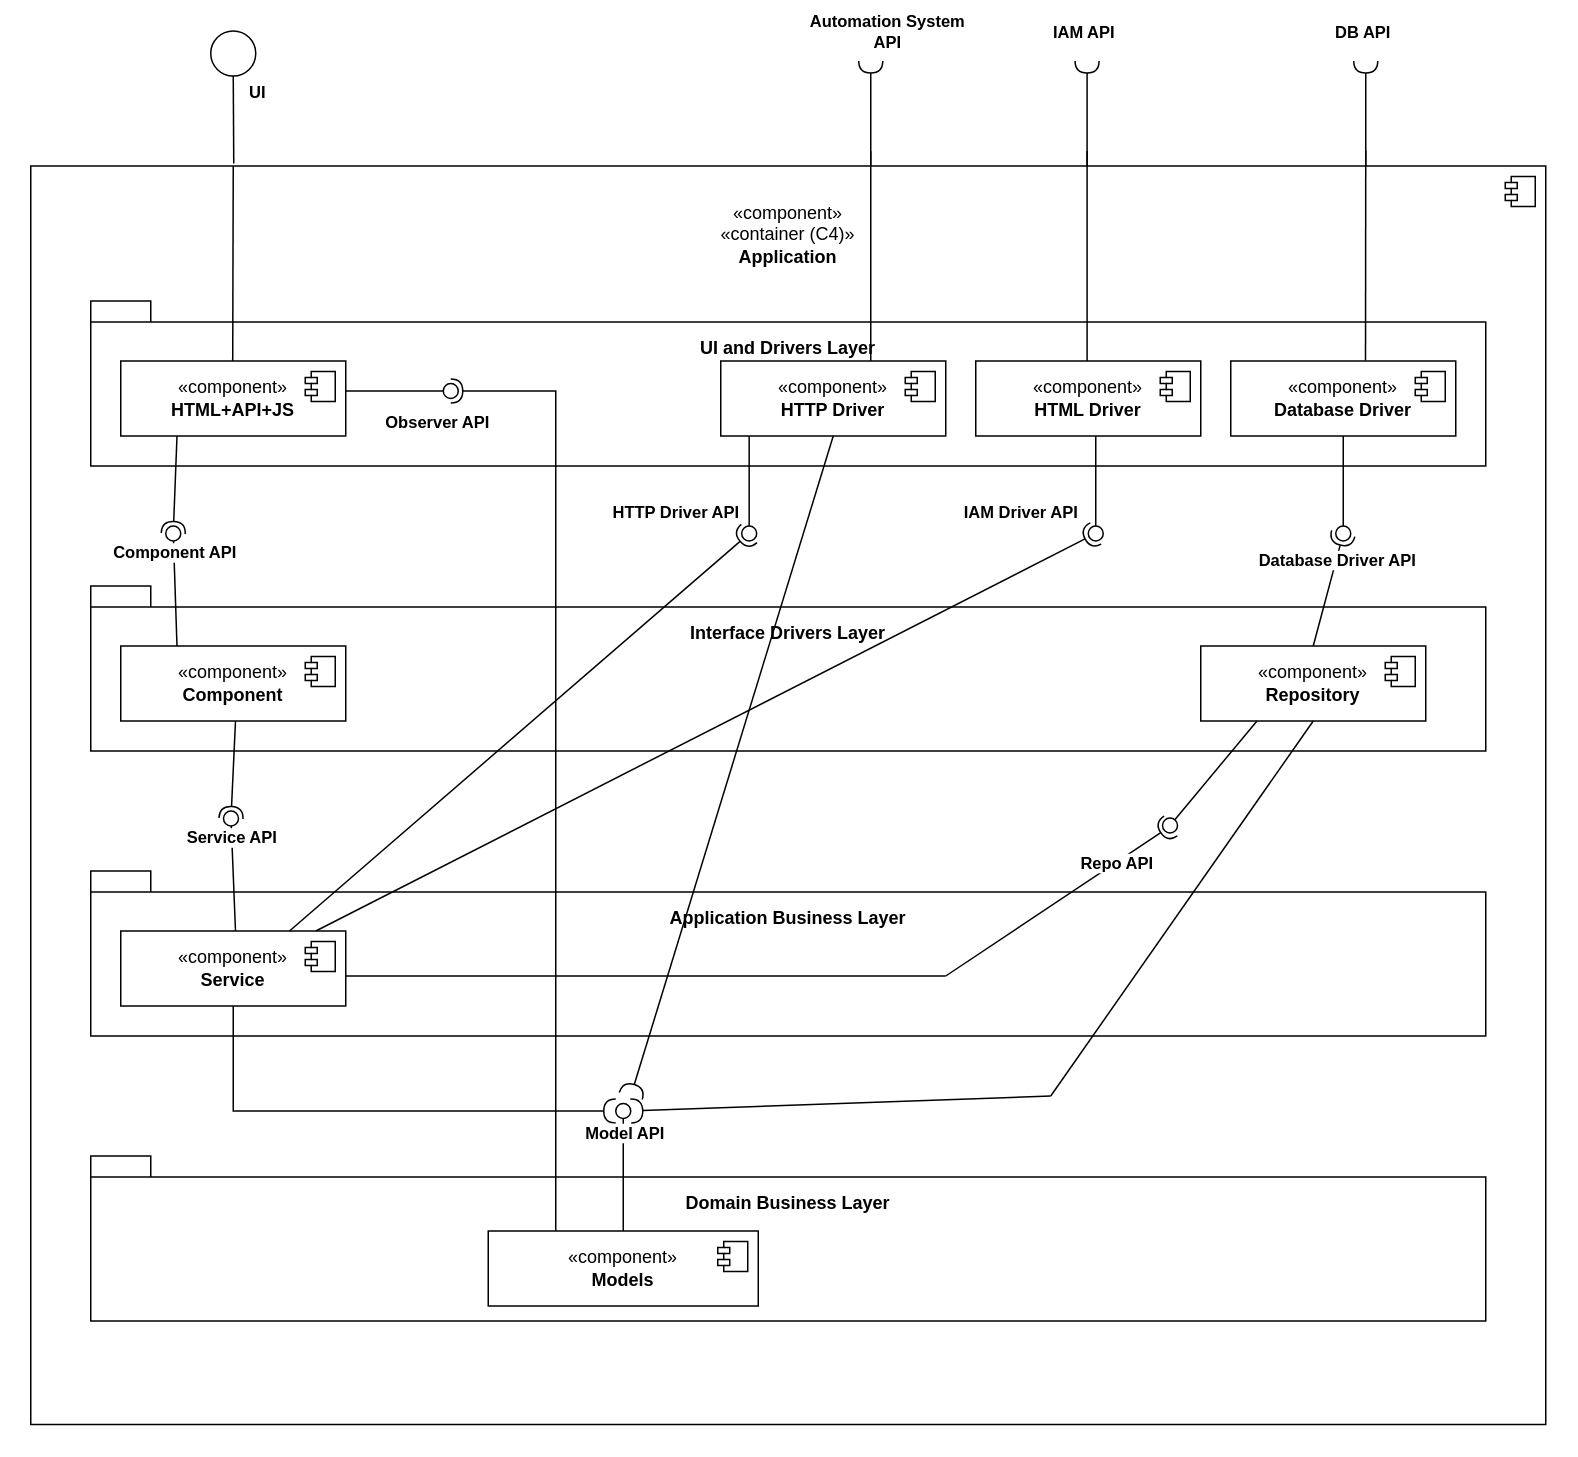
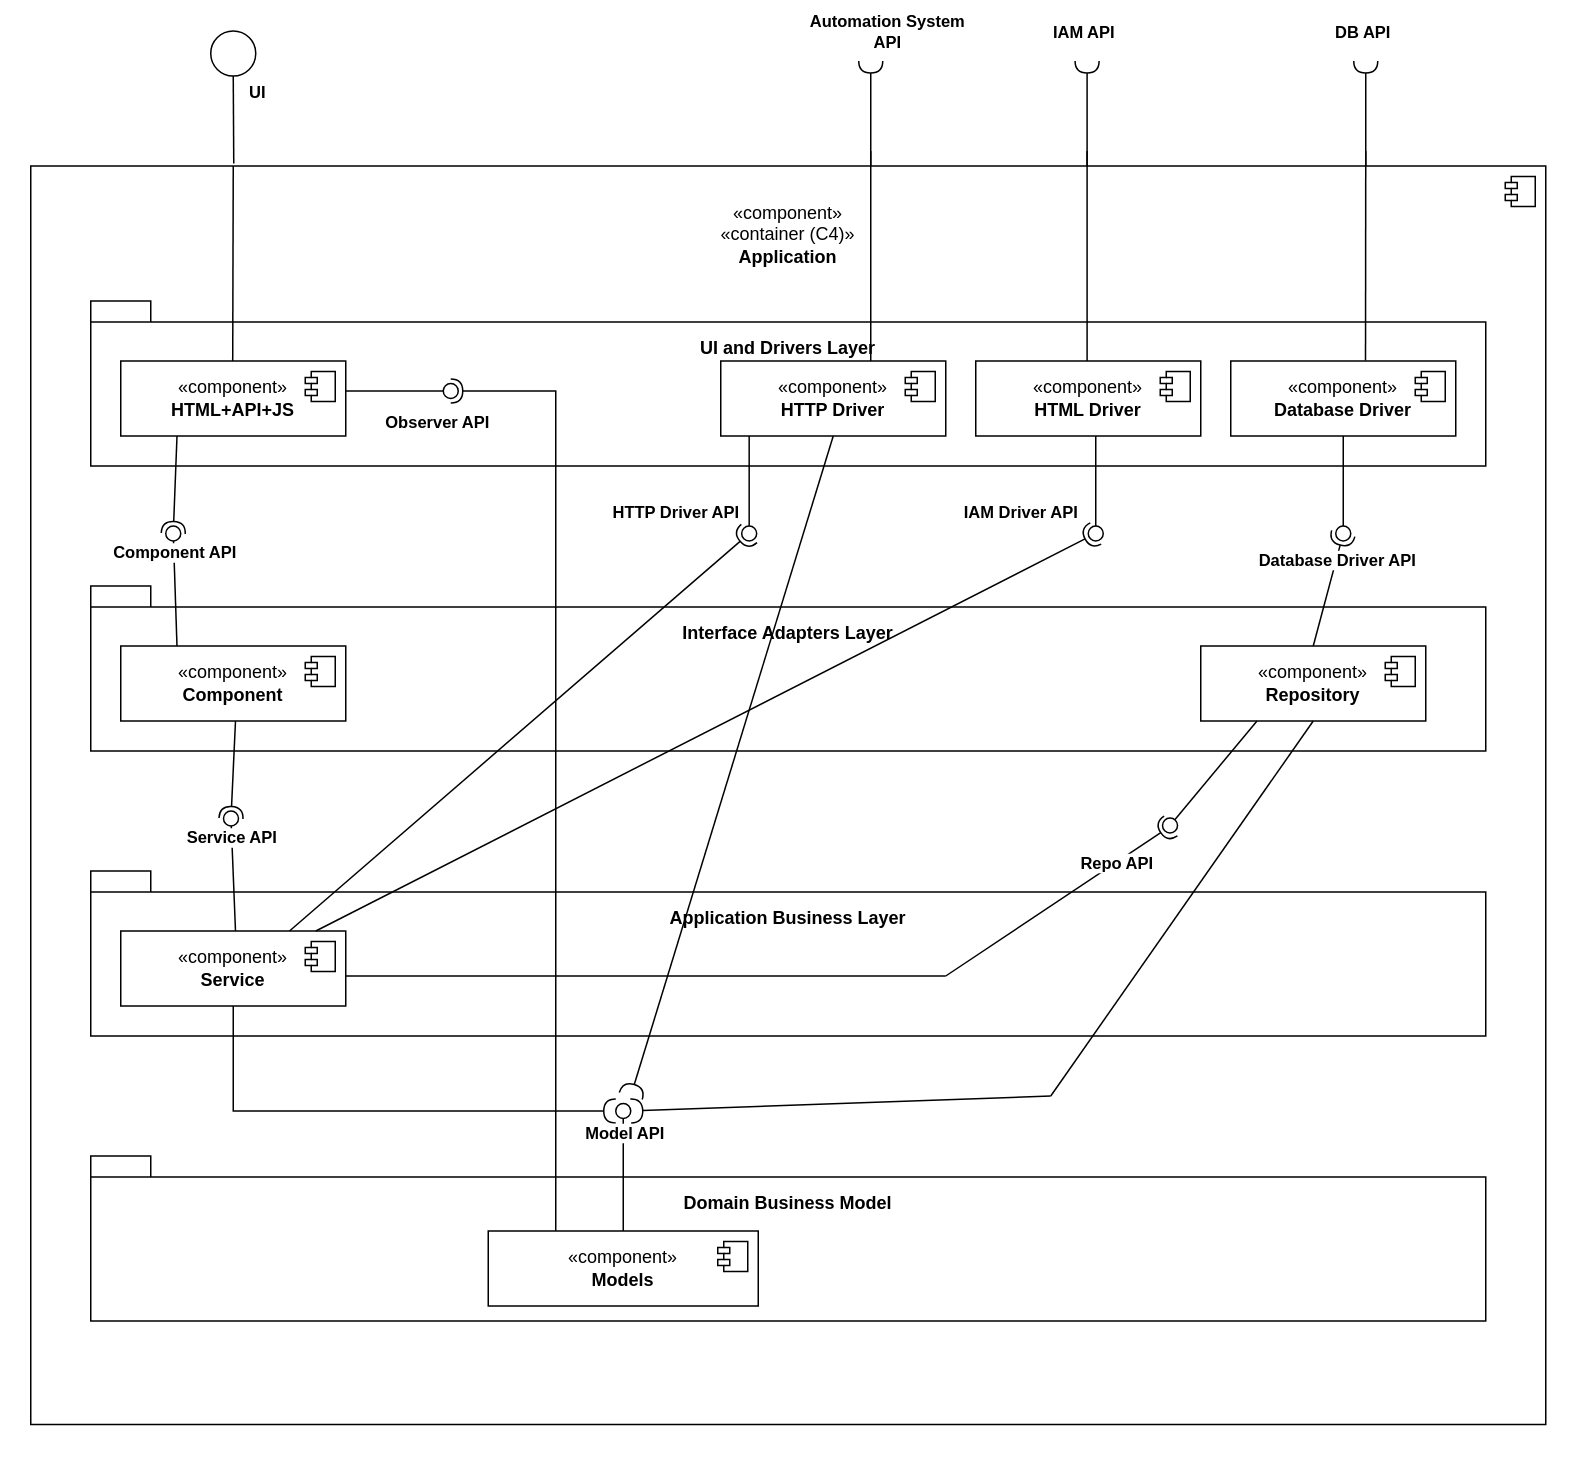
node "Interface Drivers Layer": label "Interface Drivers Layer" -> "Interface Adapters Layer"
node "Domain Business Layer": label "Domain Business Layer" -> "Domain Business Model"
